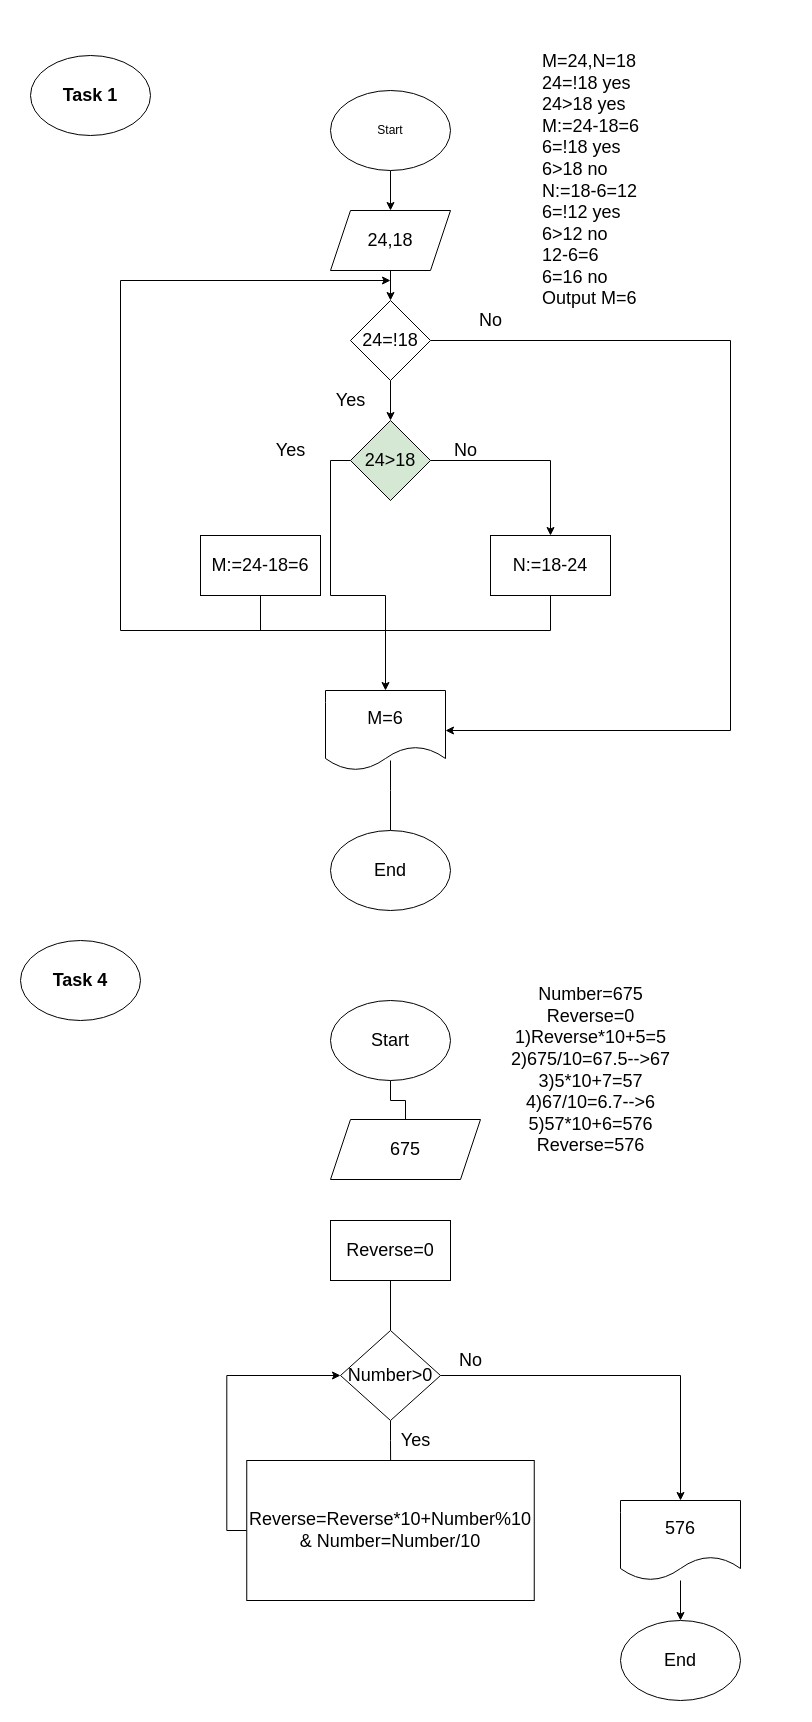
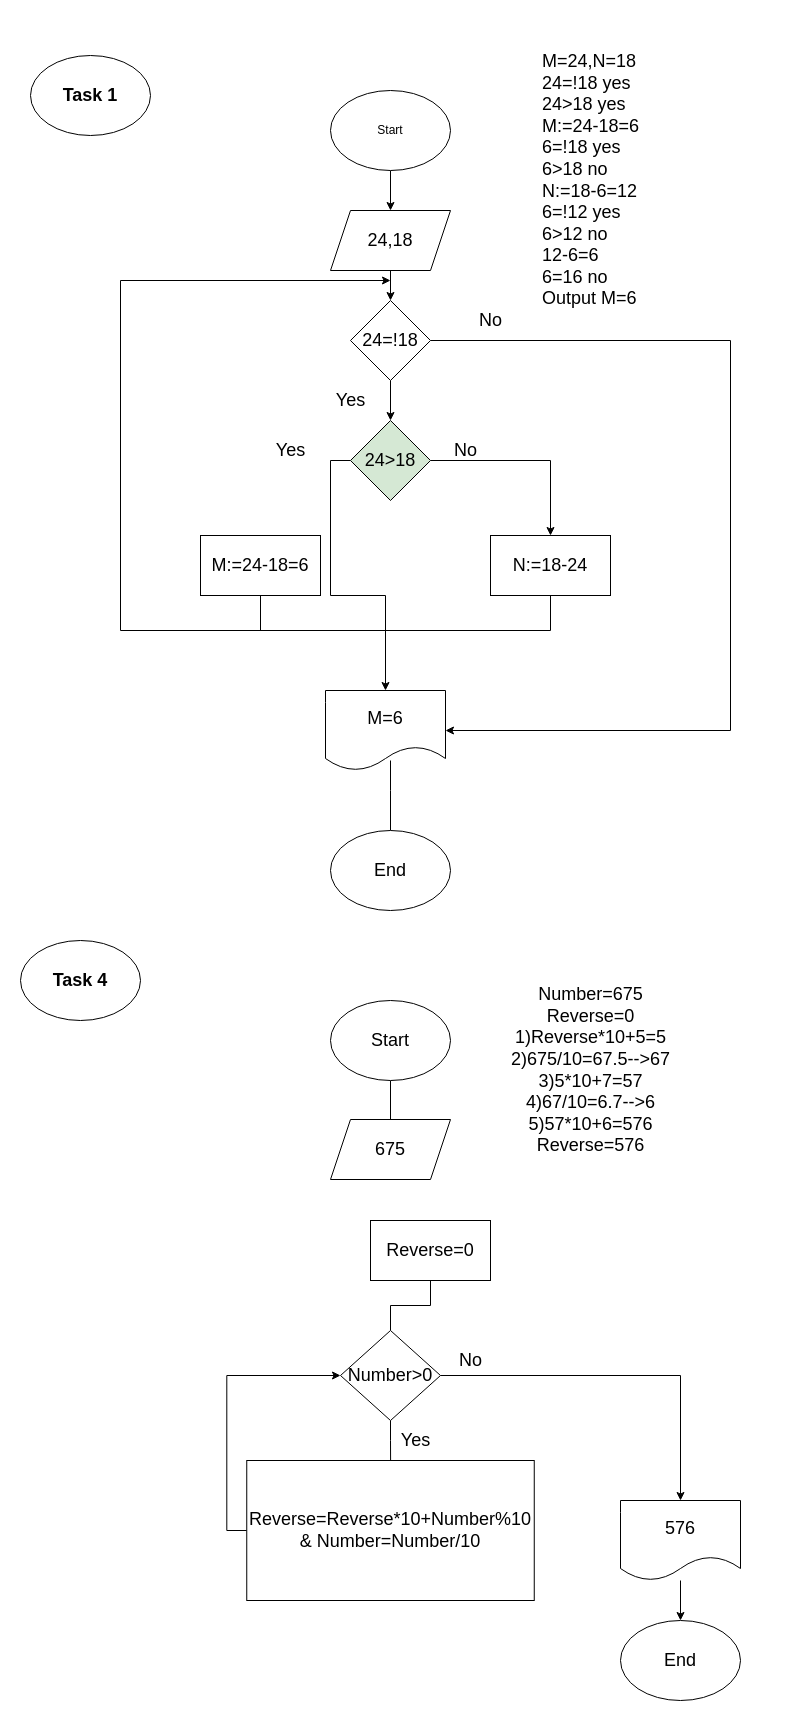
node "675": size 150x60 -> 120x60
node "Reverse=0": moved (391, 1251) -> (431, 1251)
